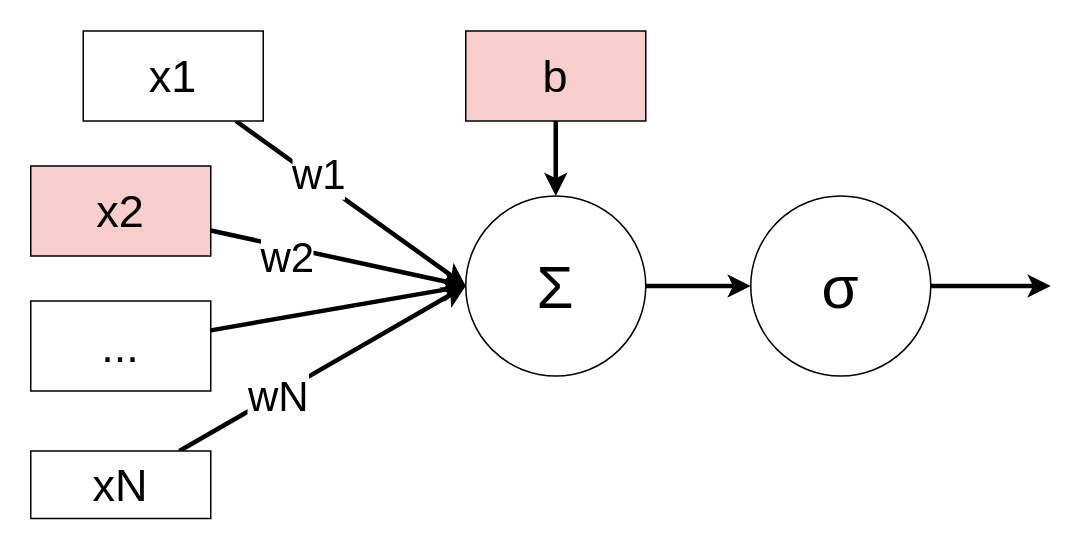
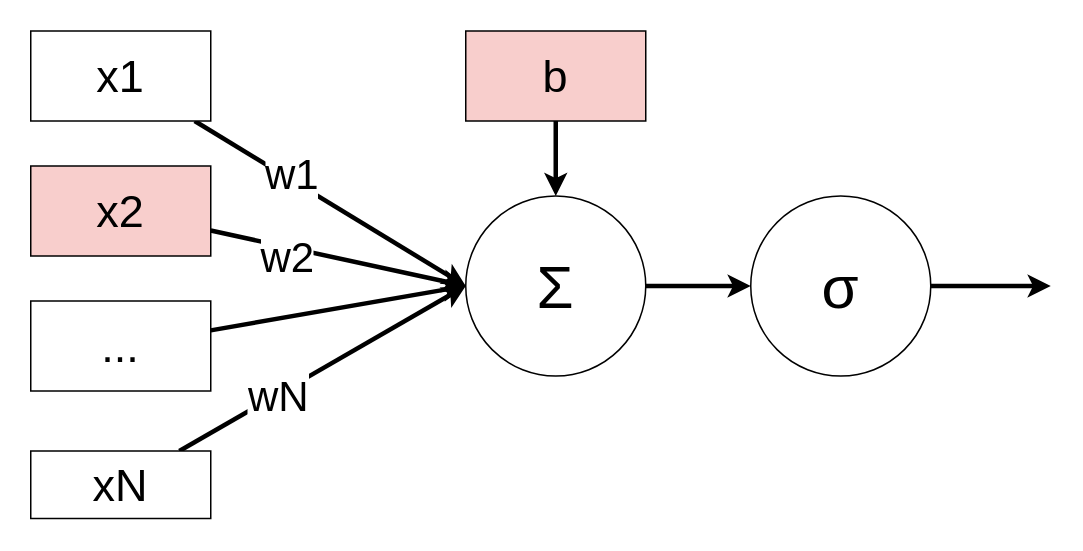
node "x1": moved (173, 76) -> (121, 76)
